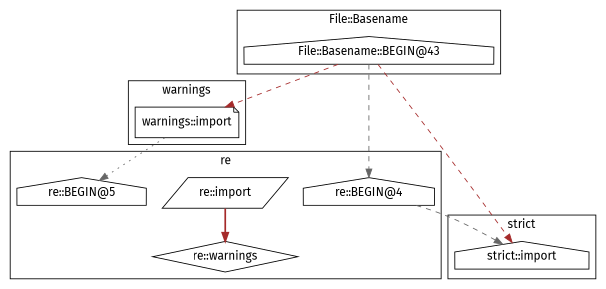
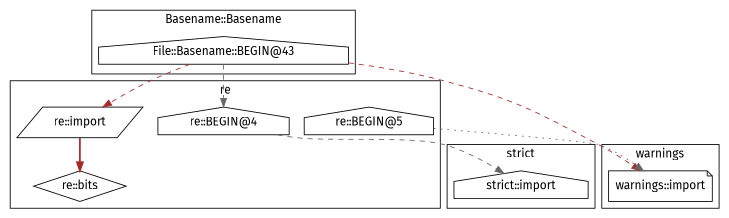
cluster "File::Basename": label "File::Basename" -> "Basename::Basename"
edge "File::Basename::BEGIN@43" -> "strict::import": now "File::Basename::BEGIN@43" -> "re::import"
edge "warnings::import" -> "re::BEGIN@5": reversed
node "re::warnings": label "re::warnings" -> "re::bits"
